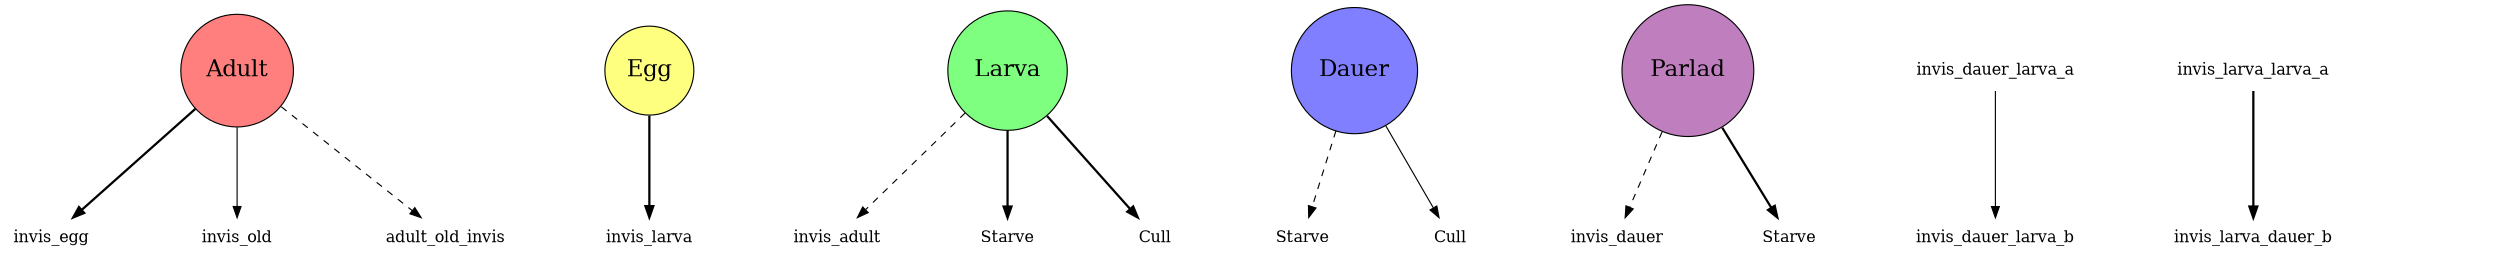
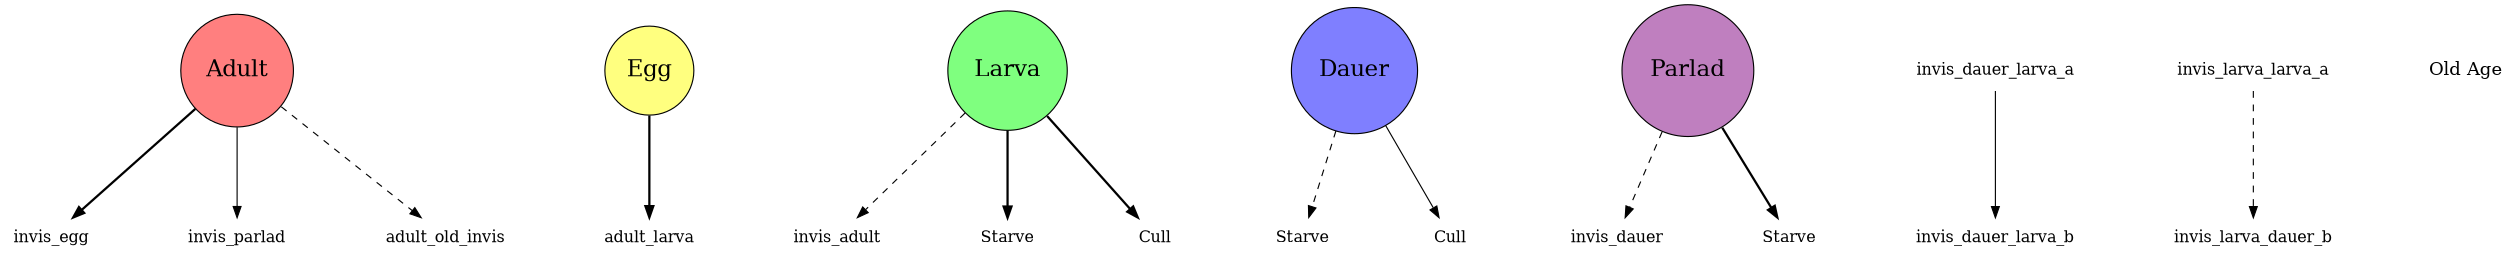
node "Old Age": added
edge "invis_larva_larva_a" -> "invis_larva_dauer_b": style bold -> dashed
node "invis_old": label "invis_old" -> "invis_parlad"
node "invis_larva": label "invis_larva" -> "adult_larva"
